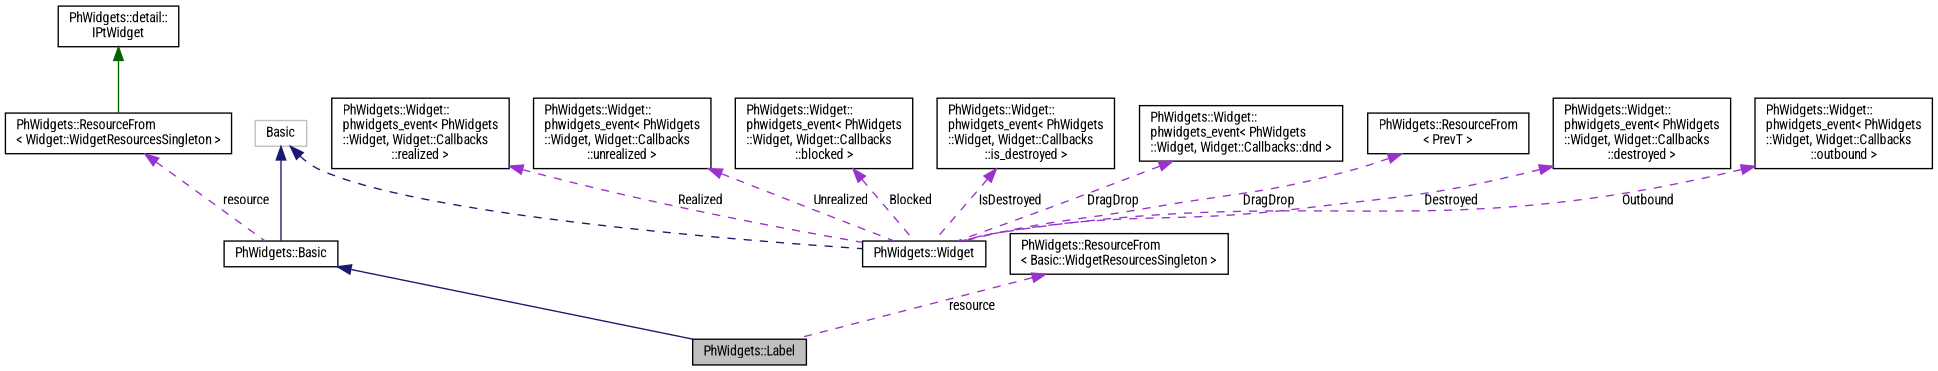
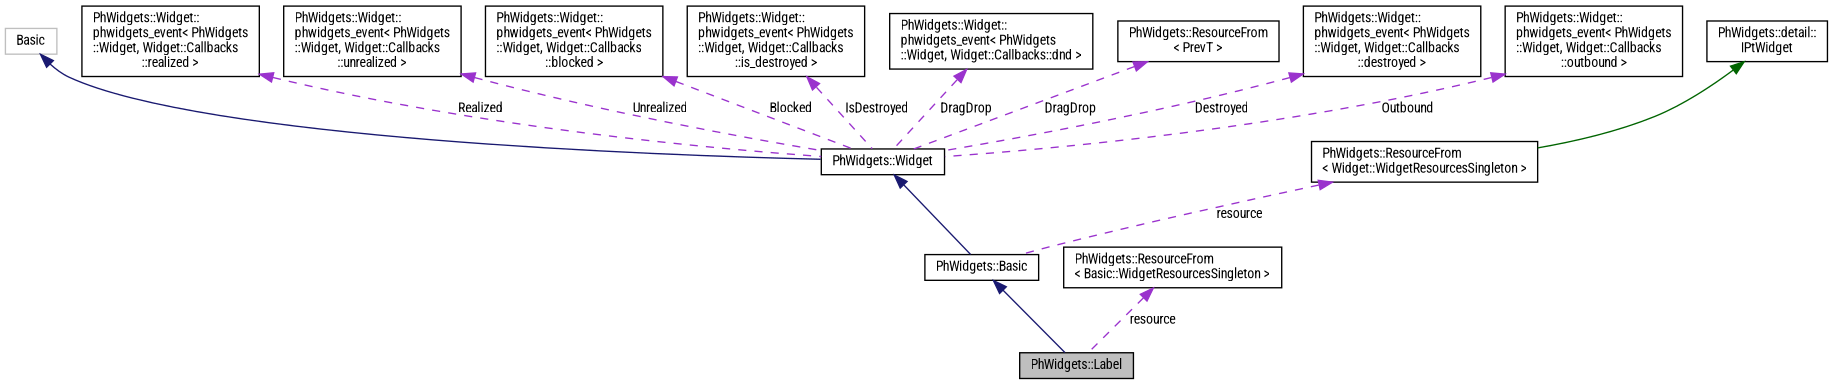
edge "PhWidgets::Basic" -> "Basic": now "PhWidgets::Basic" -> "PhWidgets::Widget"
edge "PhWidgets::Widget" -> "Basic": style dashed -> solid
